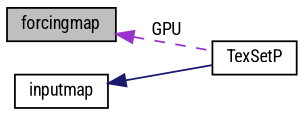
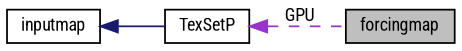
edge "TexSetP" -> "forcingmap": reversed
